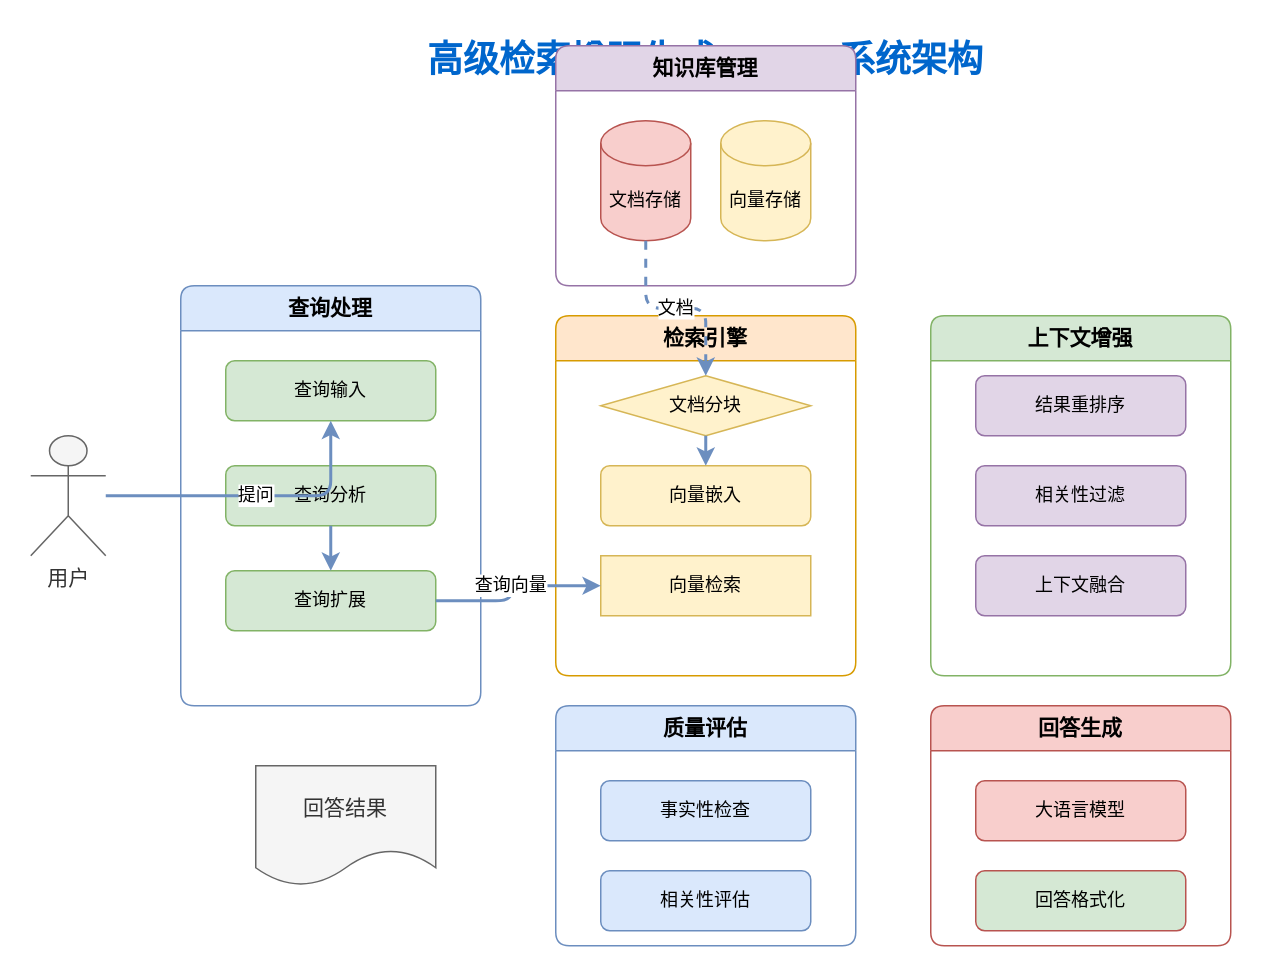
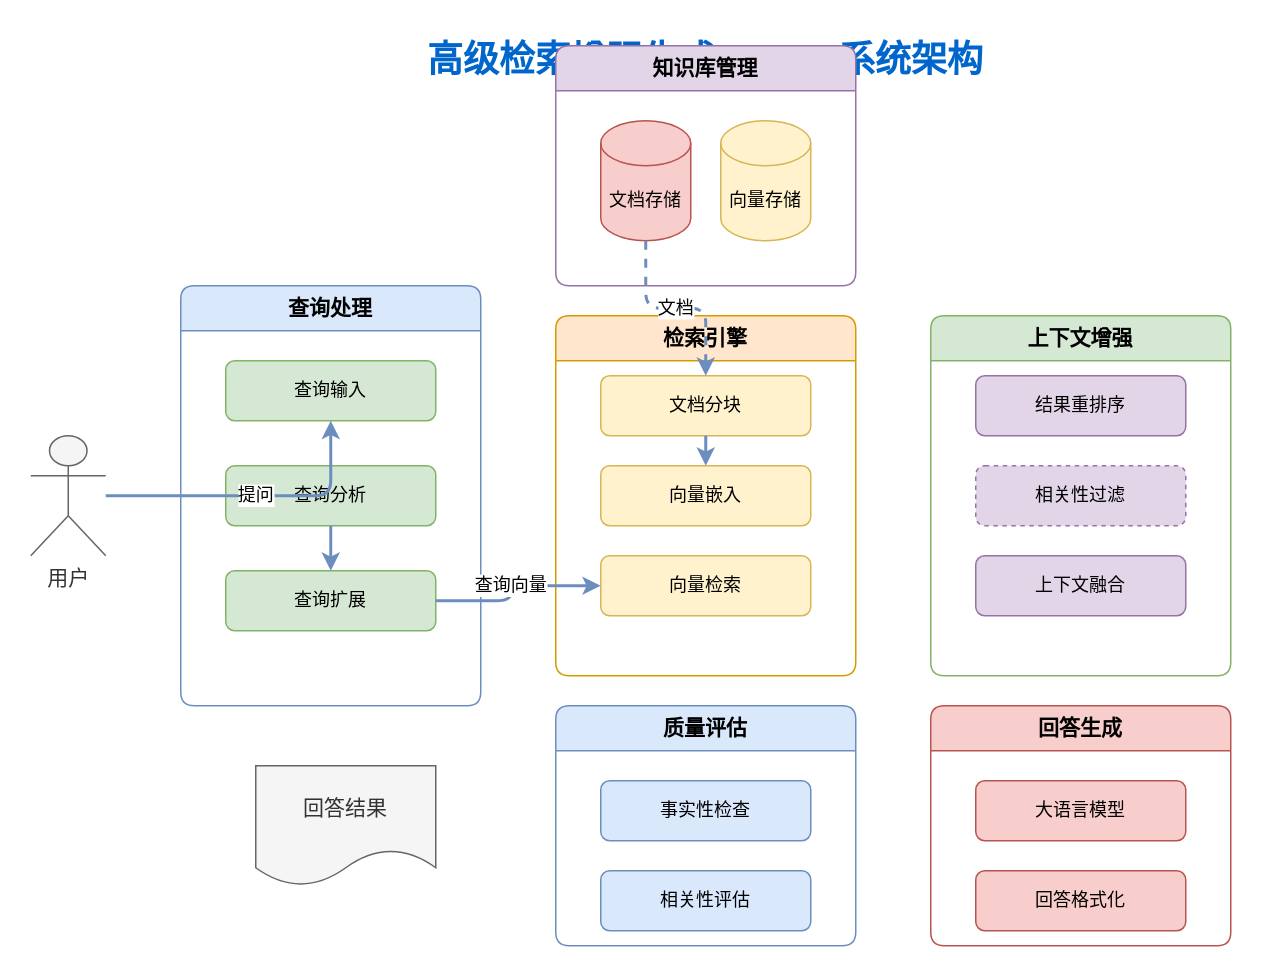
node "文档分块": shape diamond -> rounded rectangle
node "相关性过滤": style solid -> dashed
node "向量检索": shape rectangle -> rounded rectangle
node "回答格式化": fillcolor #d5e8d4 -> #f8cecc
